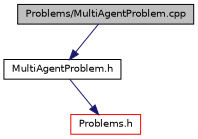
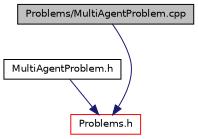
edge "Problems/MultiAgentProblem.cpp" -> "MultiAgentProblem.h": now "Problems/MultiAgentProblem.cpp" -> "Problems.h"
